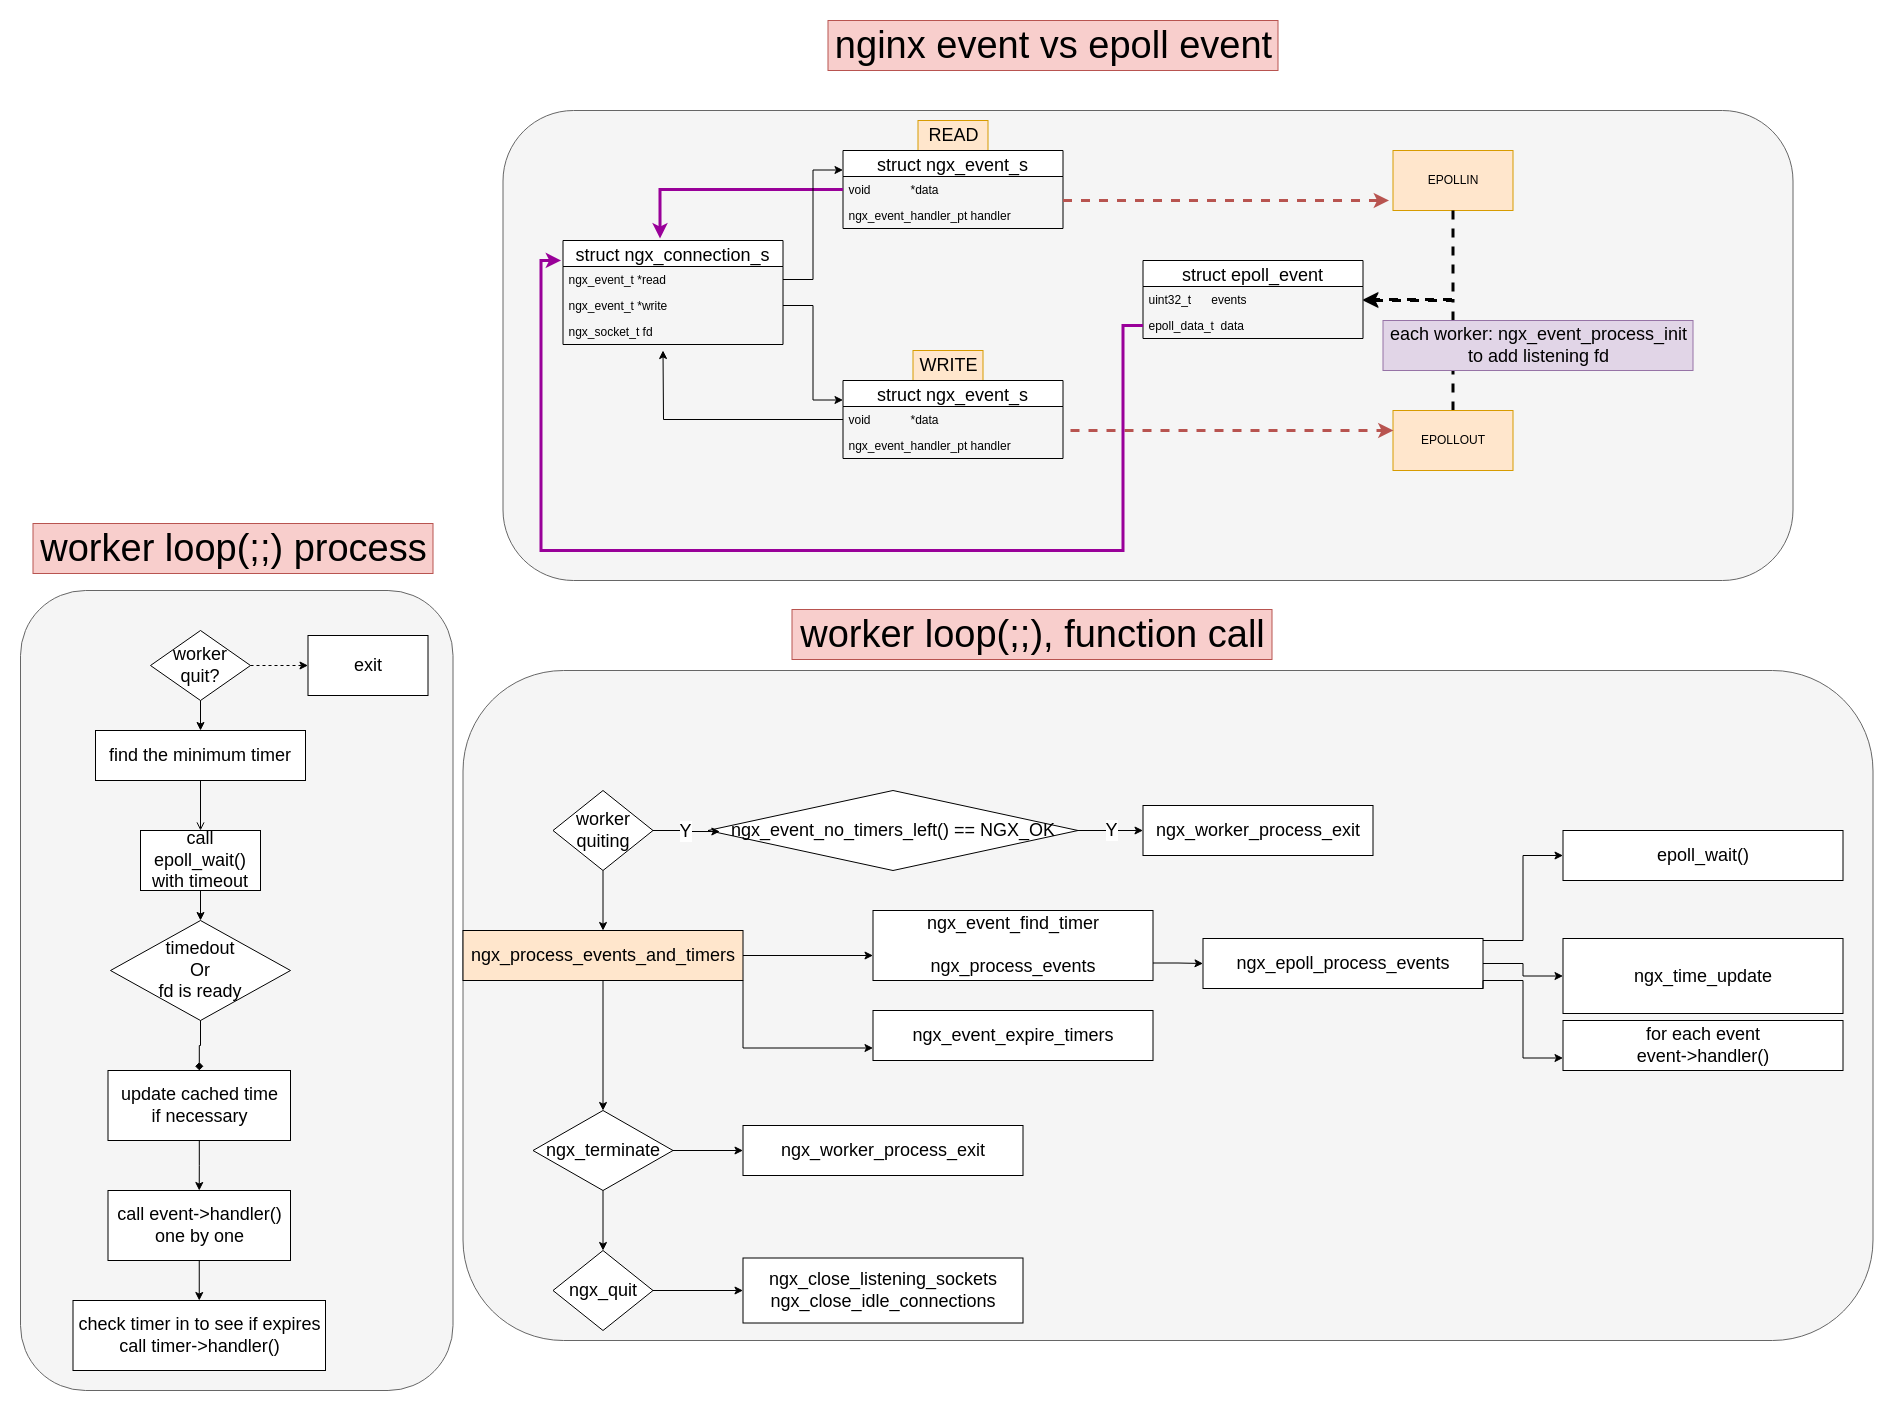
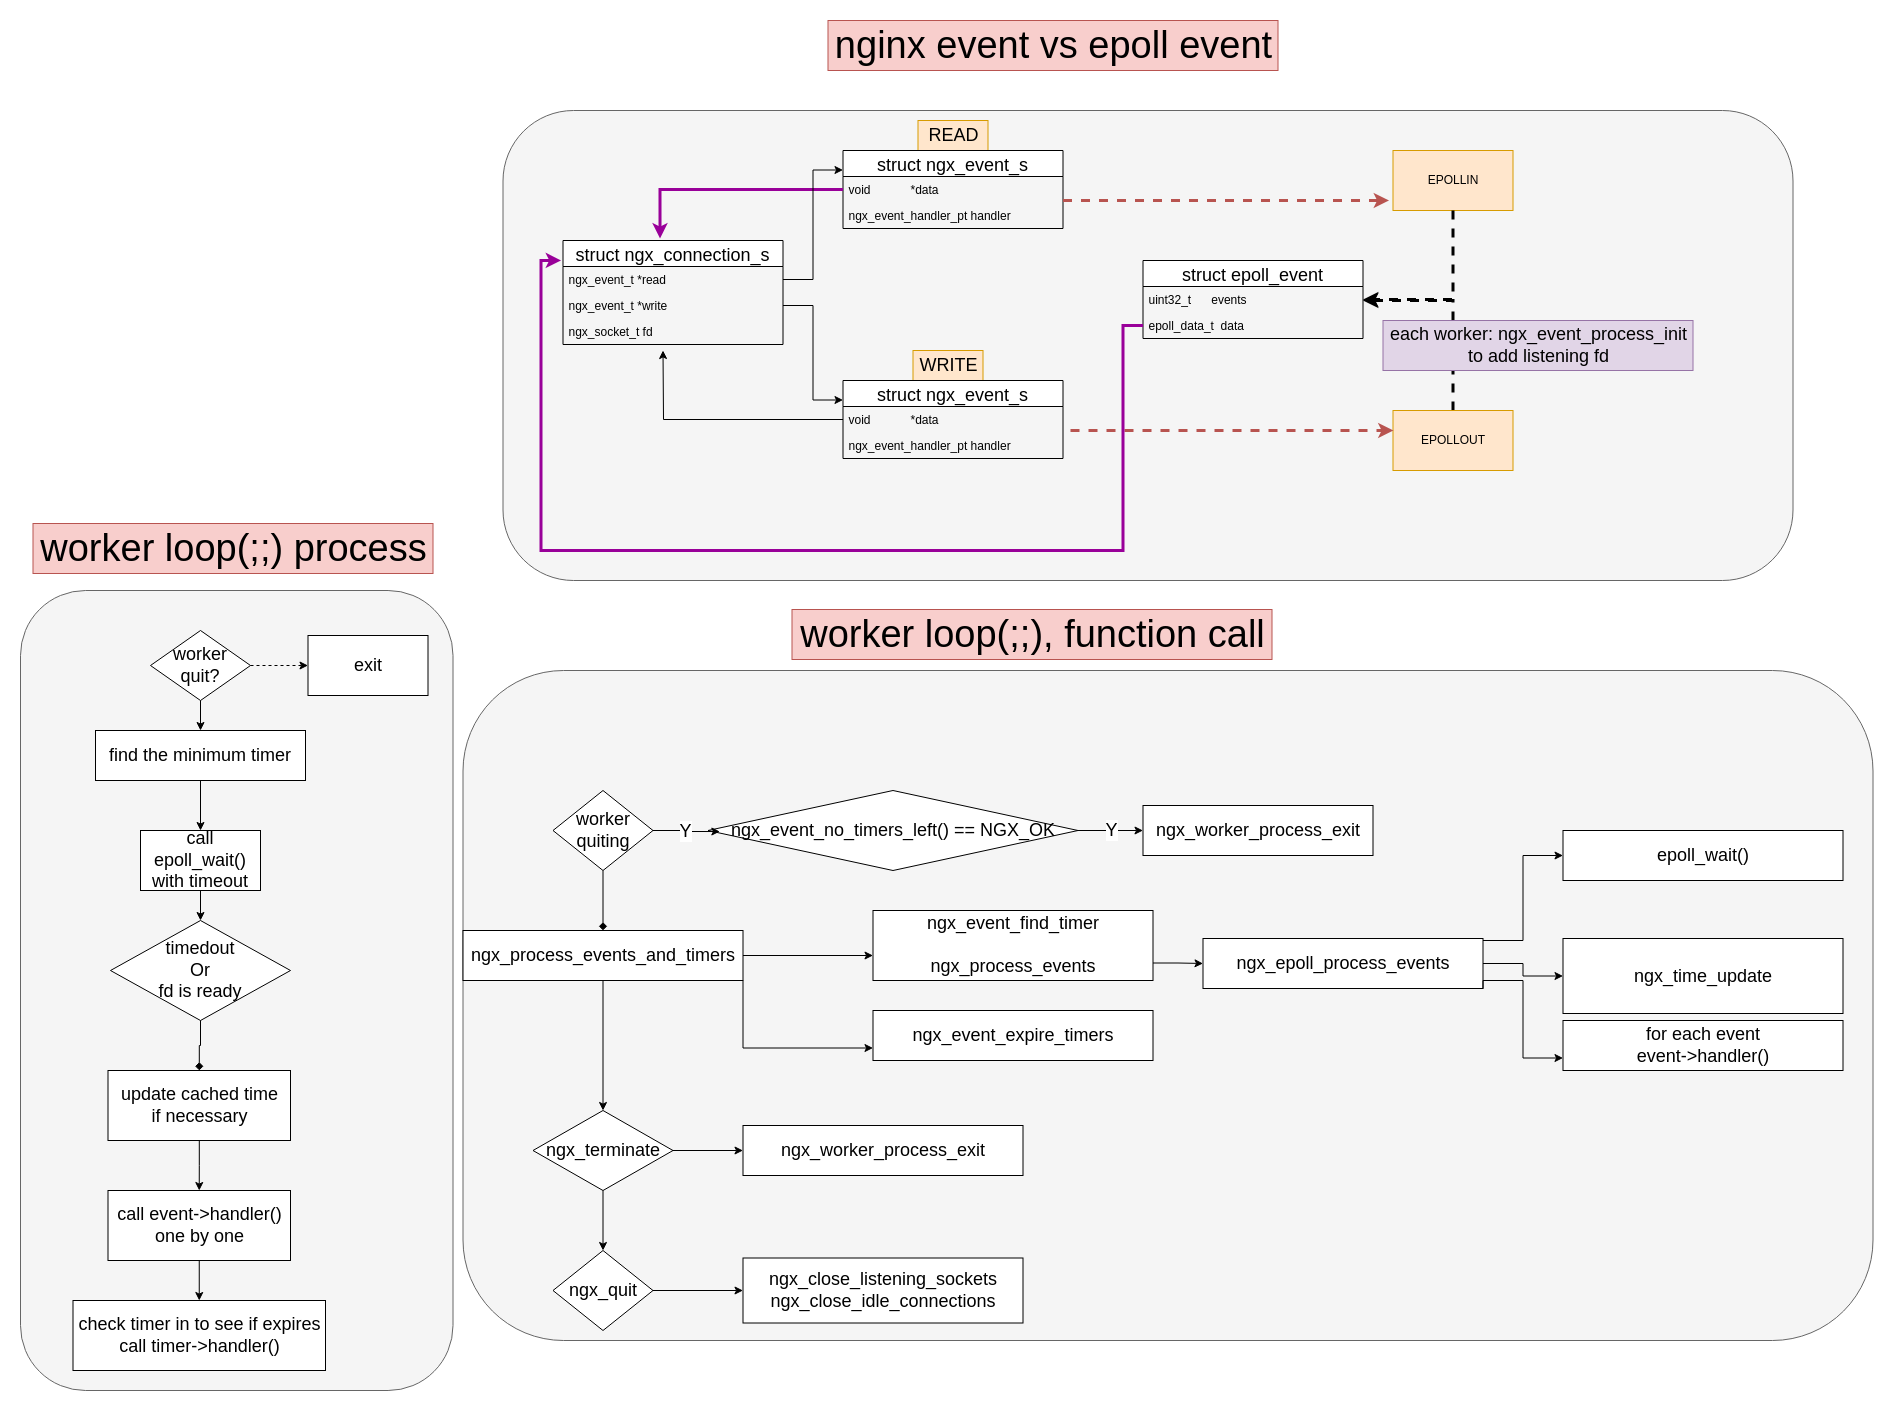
edge "find the minimum timer" -> "call epoll_wait() with timeout": arrowhead open -> classic
edge "worker quiting" -> "ngx_process_events_and_timers": arrowhead classic -> diamond
node "ngx_process_events_and_timers": fillcolor #ffe6cc -> #ffffff
